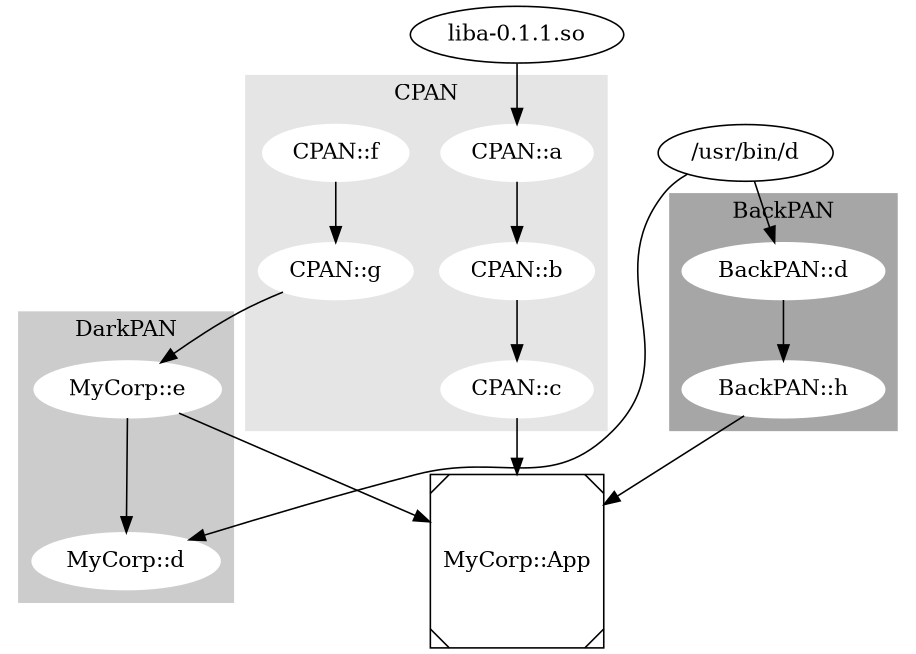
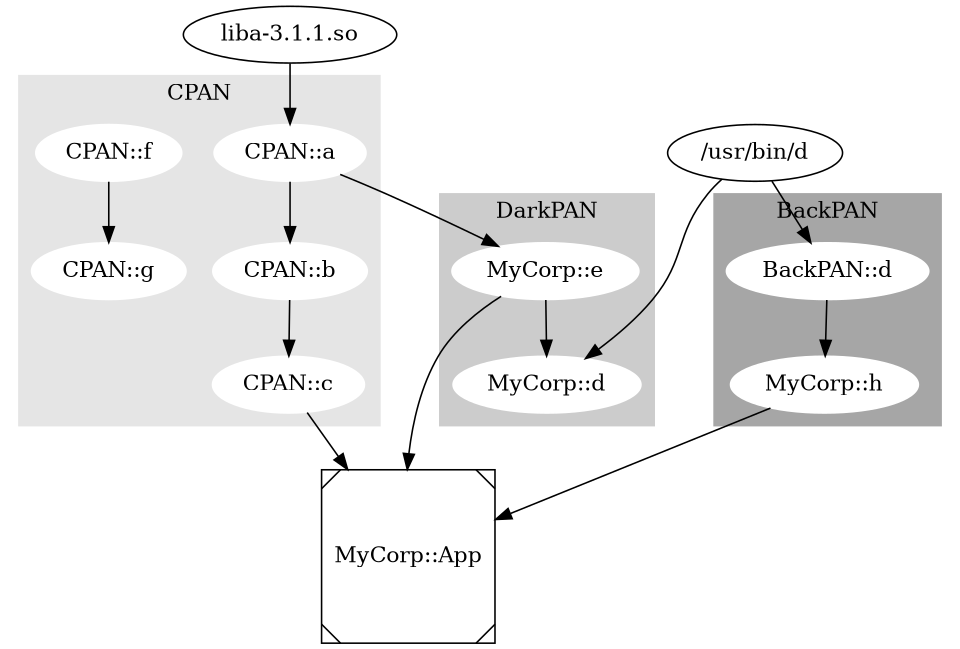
node "liba-0.1.1.so": label "liba-0.1.1.so" -> "liba-3.1.1.so"
edge "CPAN::g" -> "MyCorp::e": now "CPAN::a" -> "MyCorp::e"
node "BackPAN::h": label "BackPAN::h" -> "MyCorp::h"
